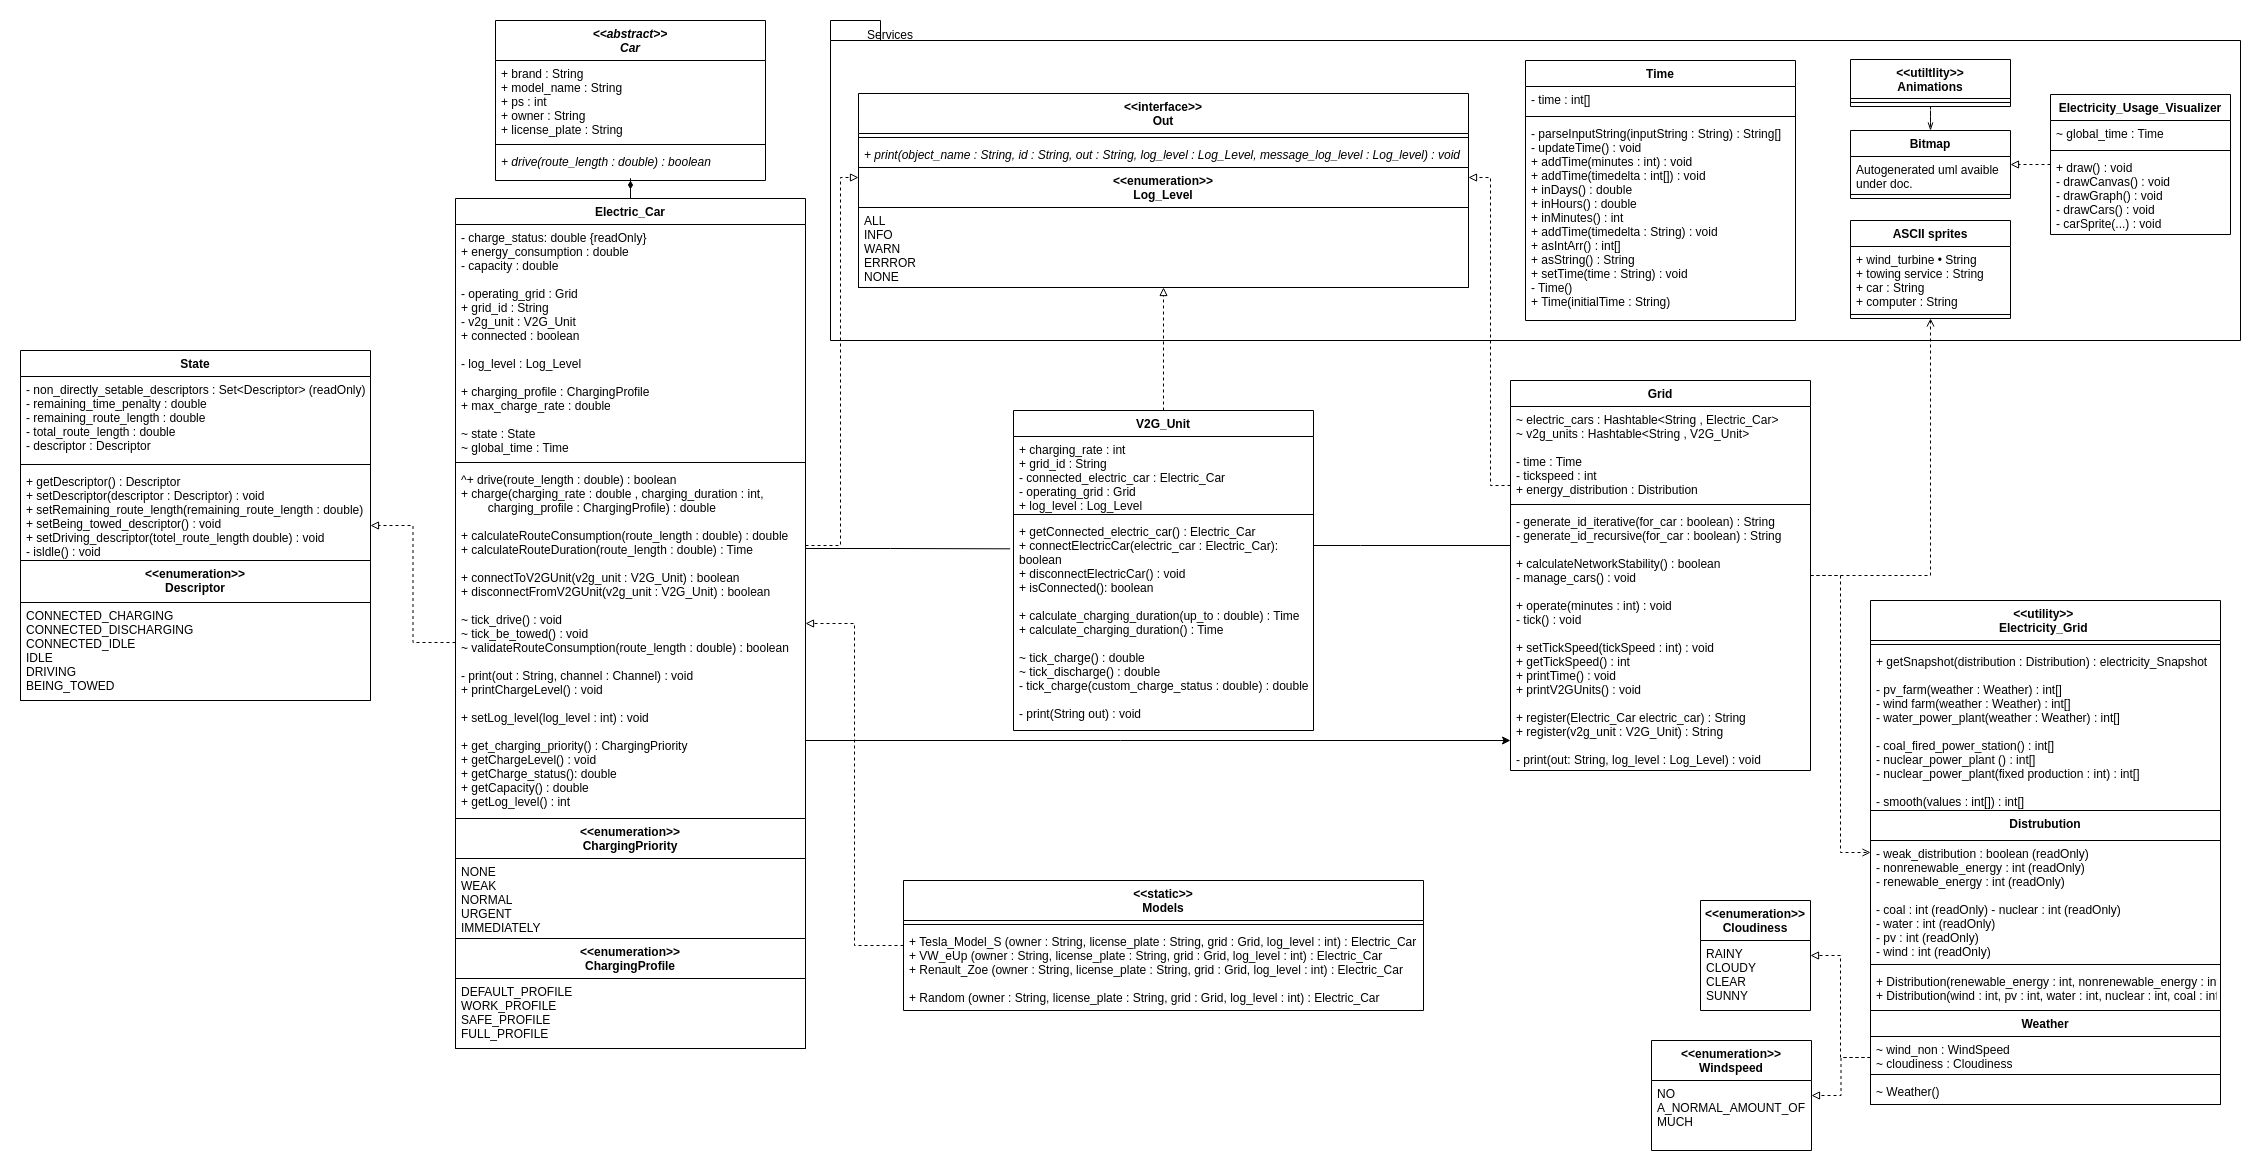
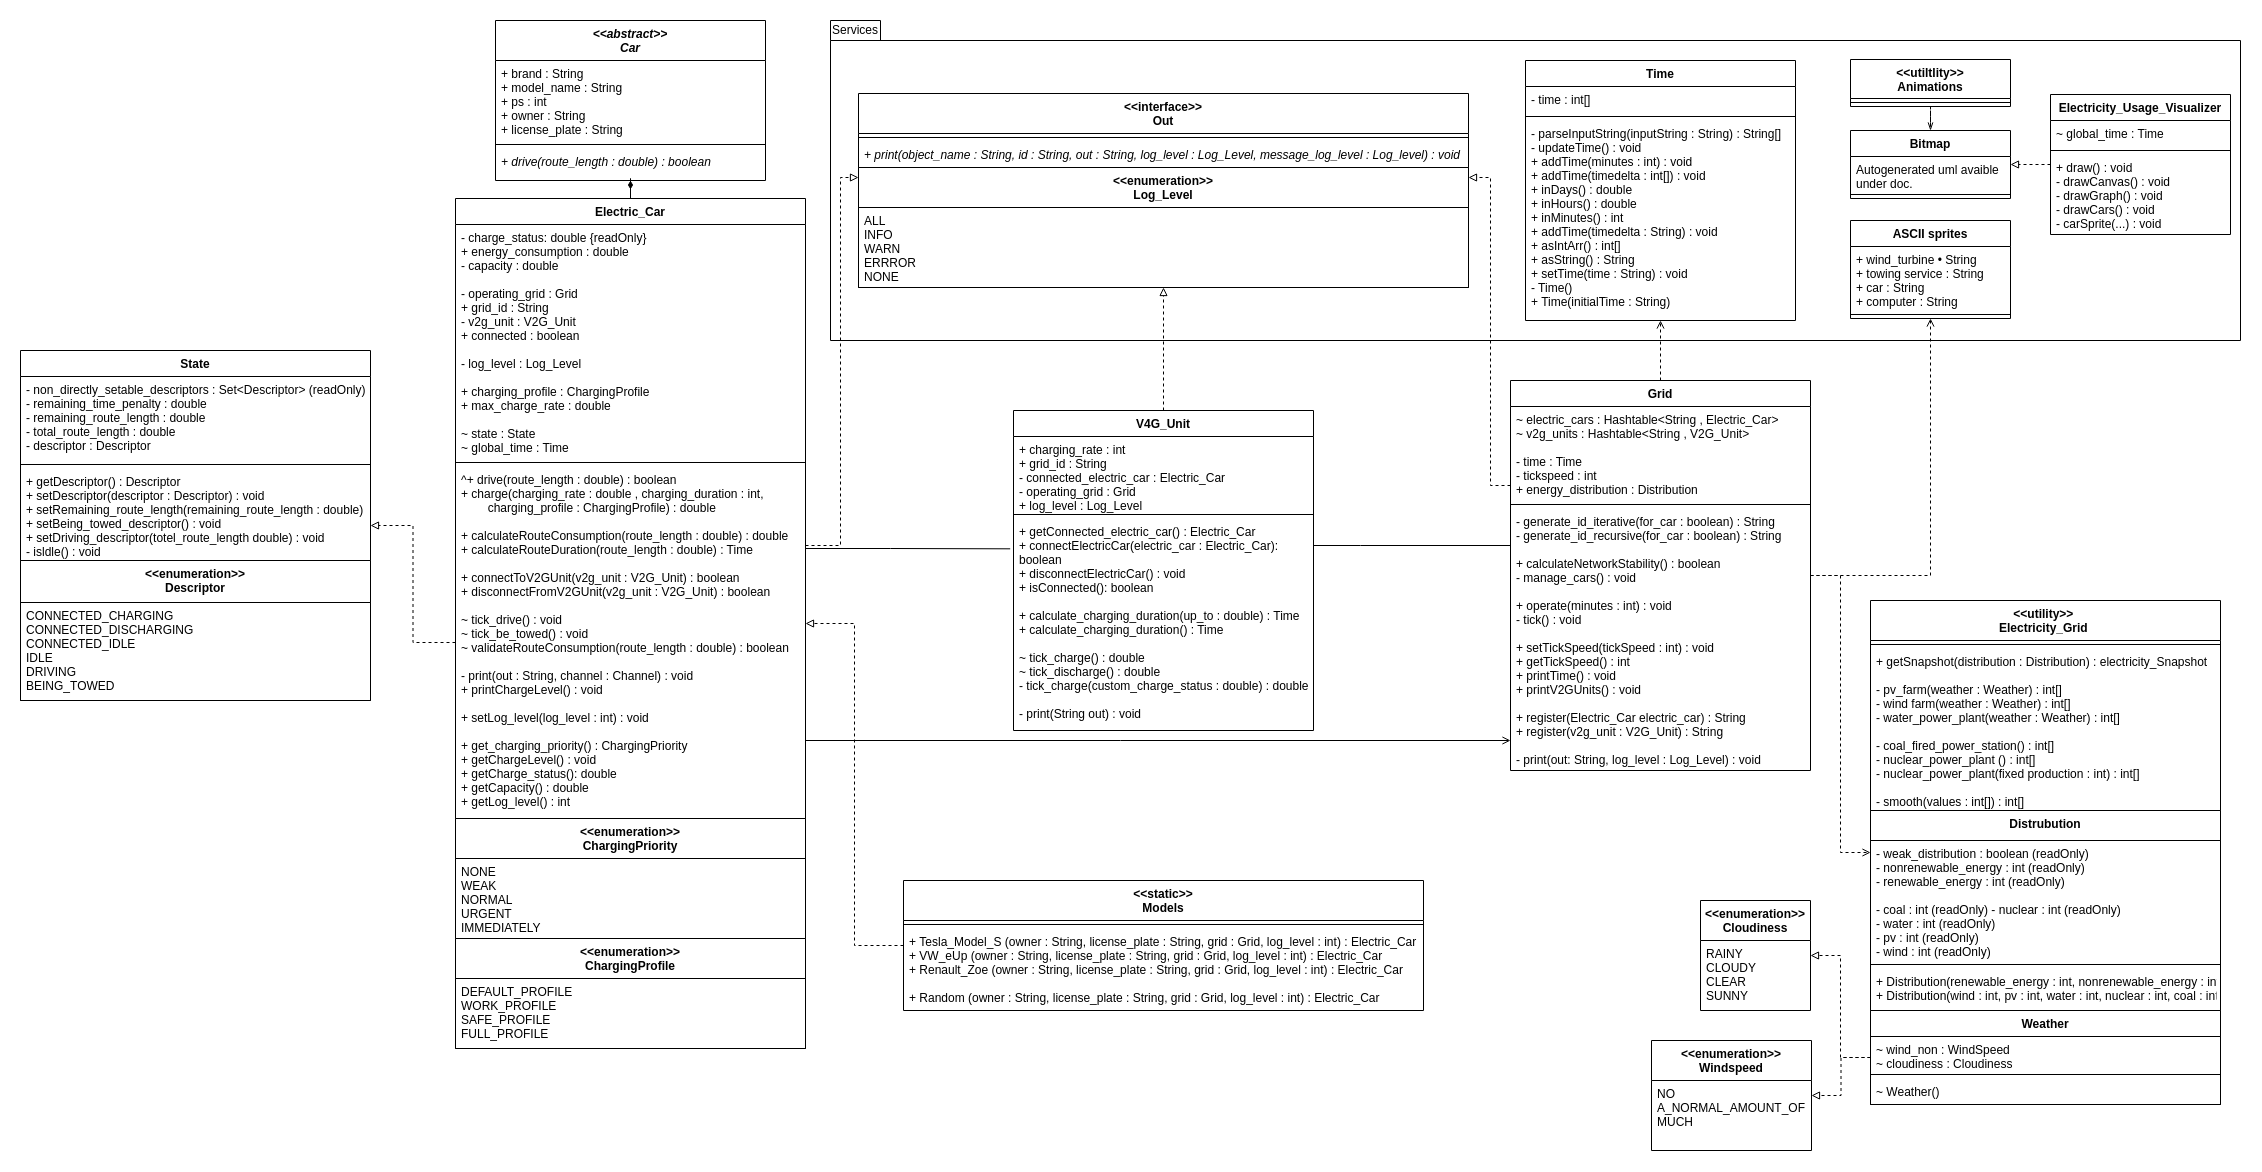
node "Services": moved (891, 36) -> (856, 31)
edge "Grid" -> "Time": added
node "V2G_Unit": label "V2G_Unit" -> "V4G_Unit"
edge "Electric_Car" -> "Grid": arrowhead classic -> open
